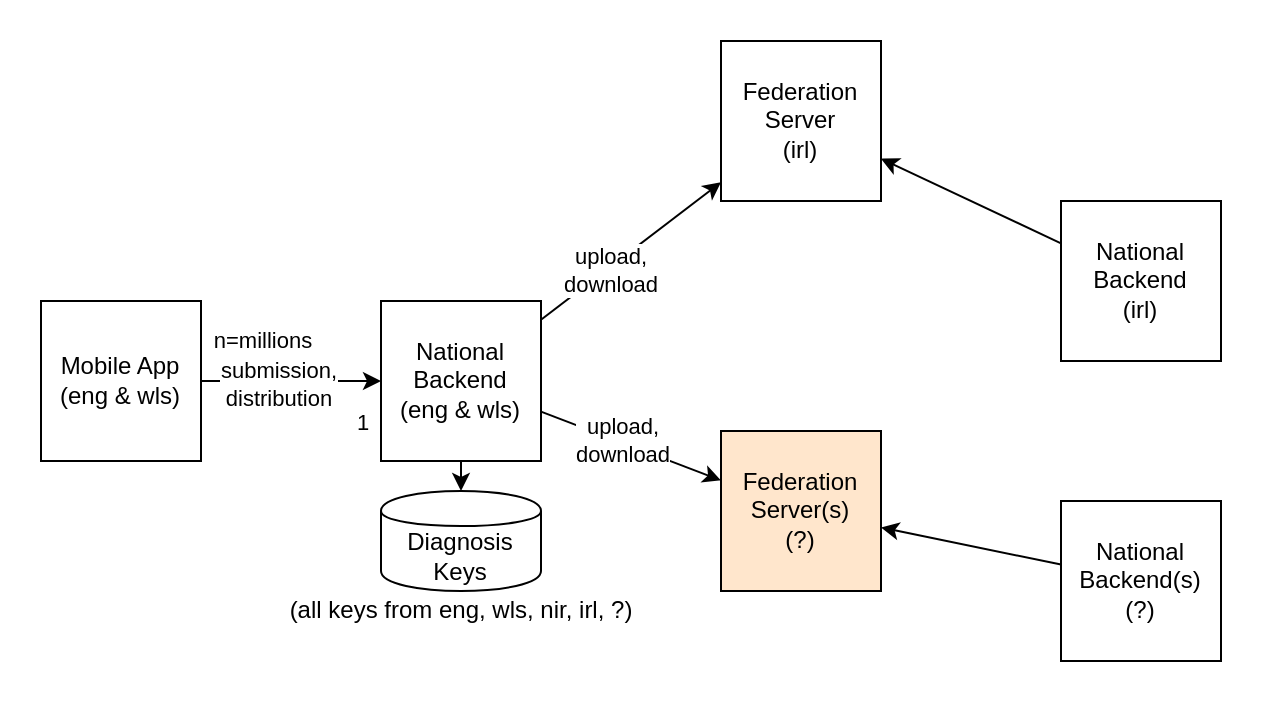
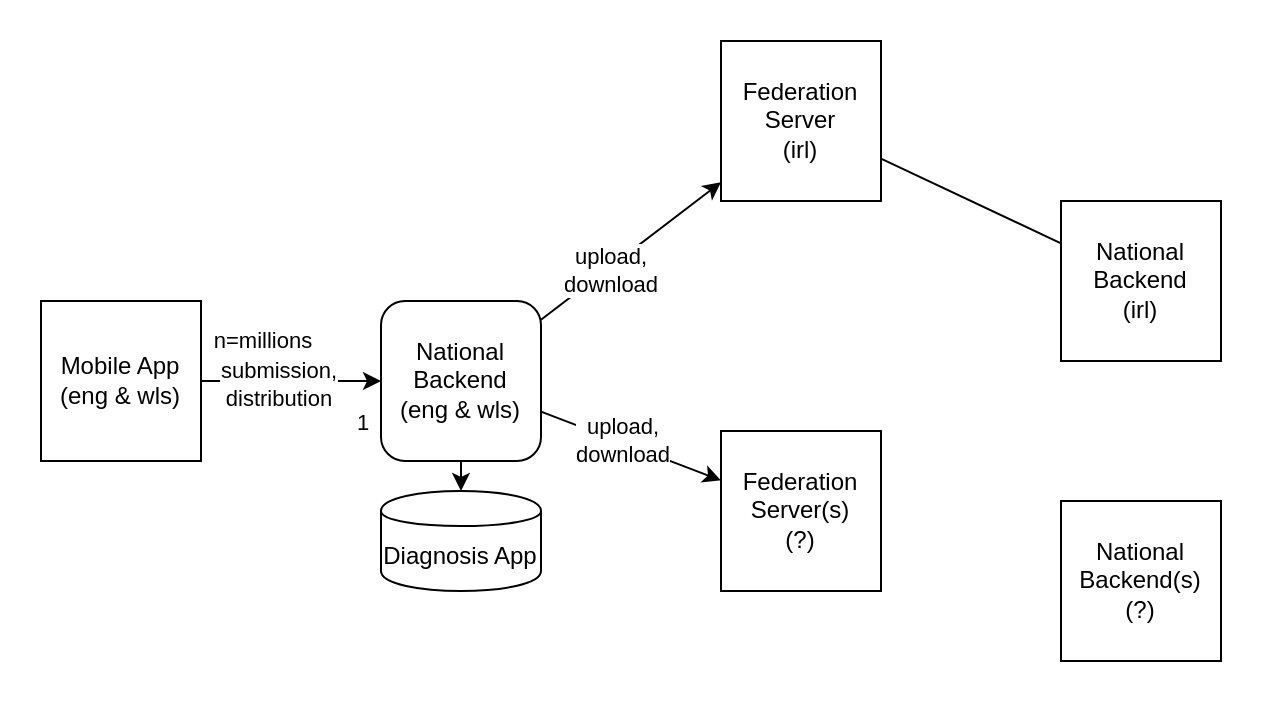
edge "National Backend (irl)" -> "Federation Server (irl)": arrowhead classic -> none
node "National Backend (eng & wls)": shape rectangle -> rounded rectangle
node "Federation Server(s) (?)": fillcolor #ffe6cc -> #ffffff
edge "National Backend(s) (?)" -> "Federation Server(s) (?)": removed
node "Diagnosis Keys": label "Diagnosis Keys" -> "Diagnosis App"
node "(all keys from eng, wls, nir, irl, ?)": removed
